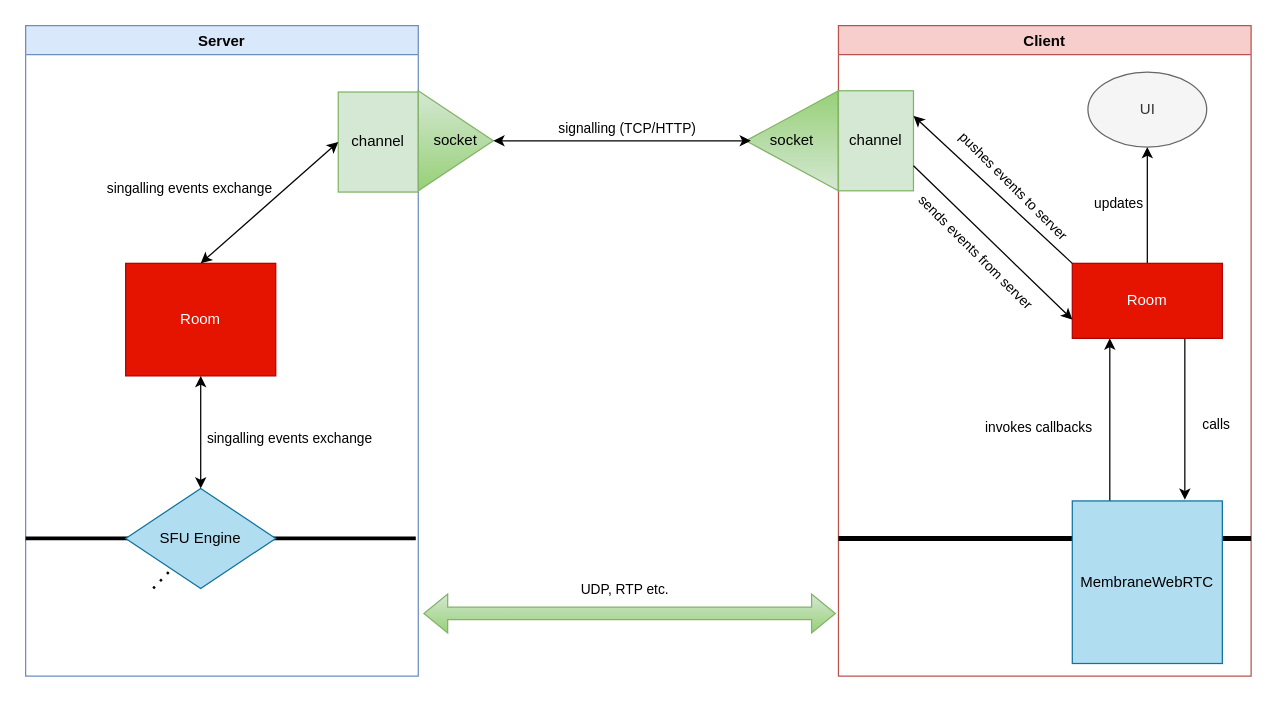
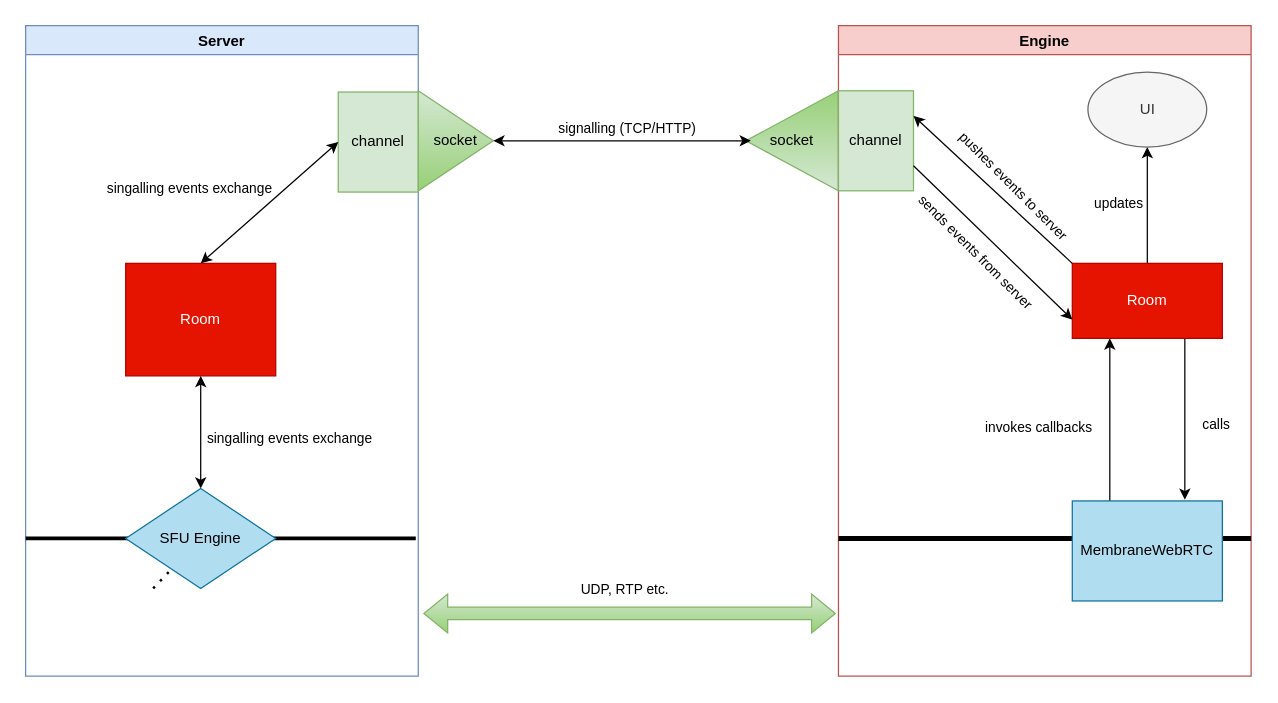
node "Client": label "Client" -> "Engine"
node "MembraneWebRTC": size 150x163 -> 150x100
